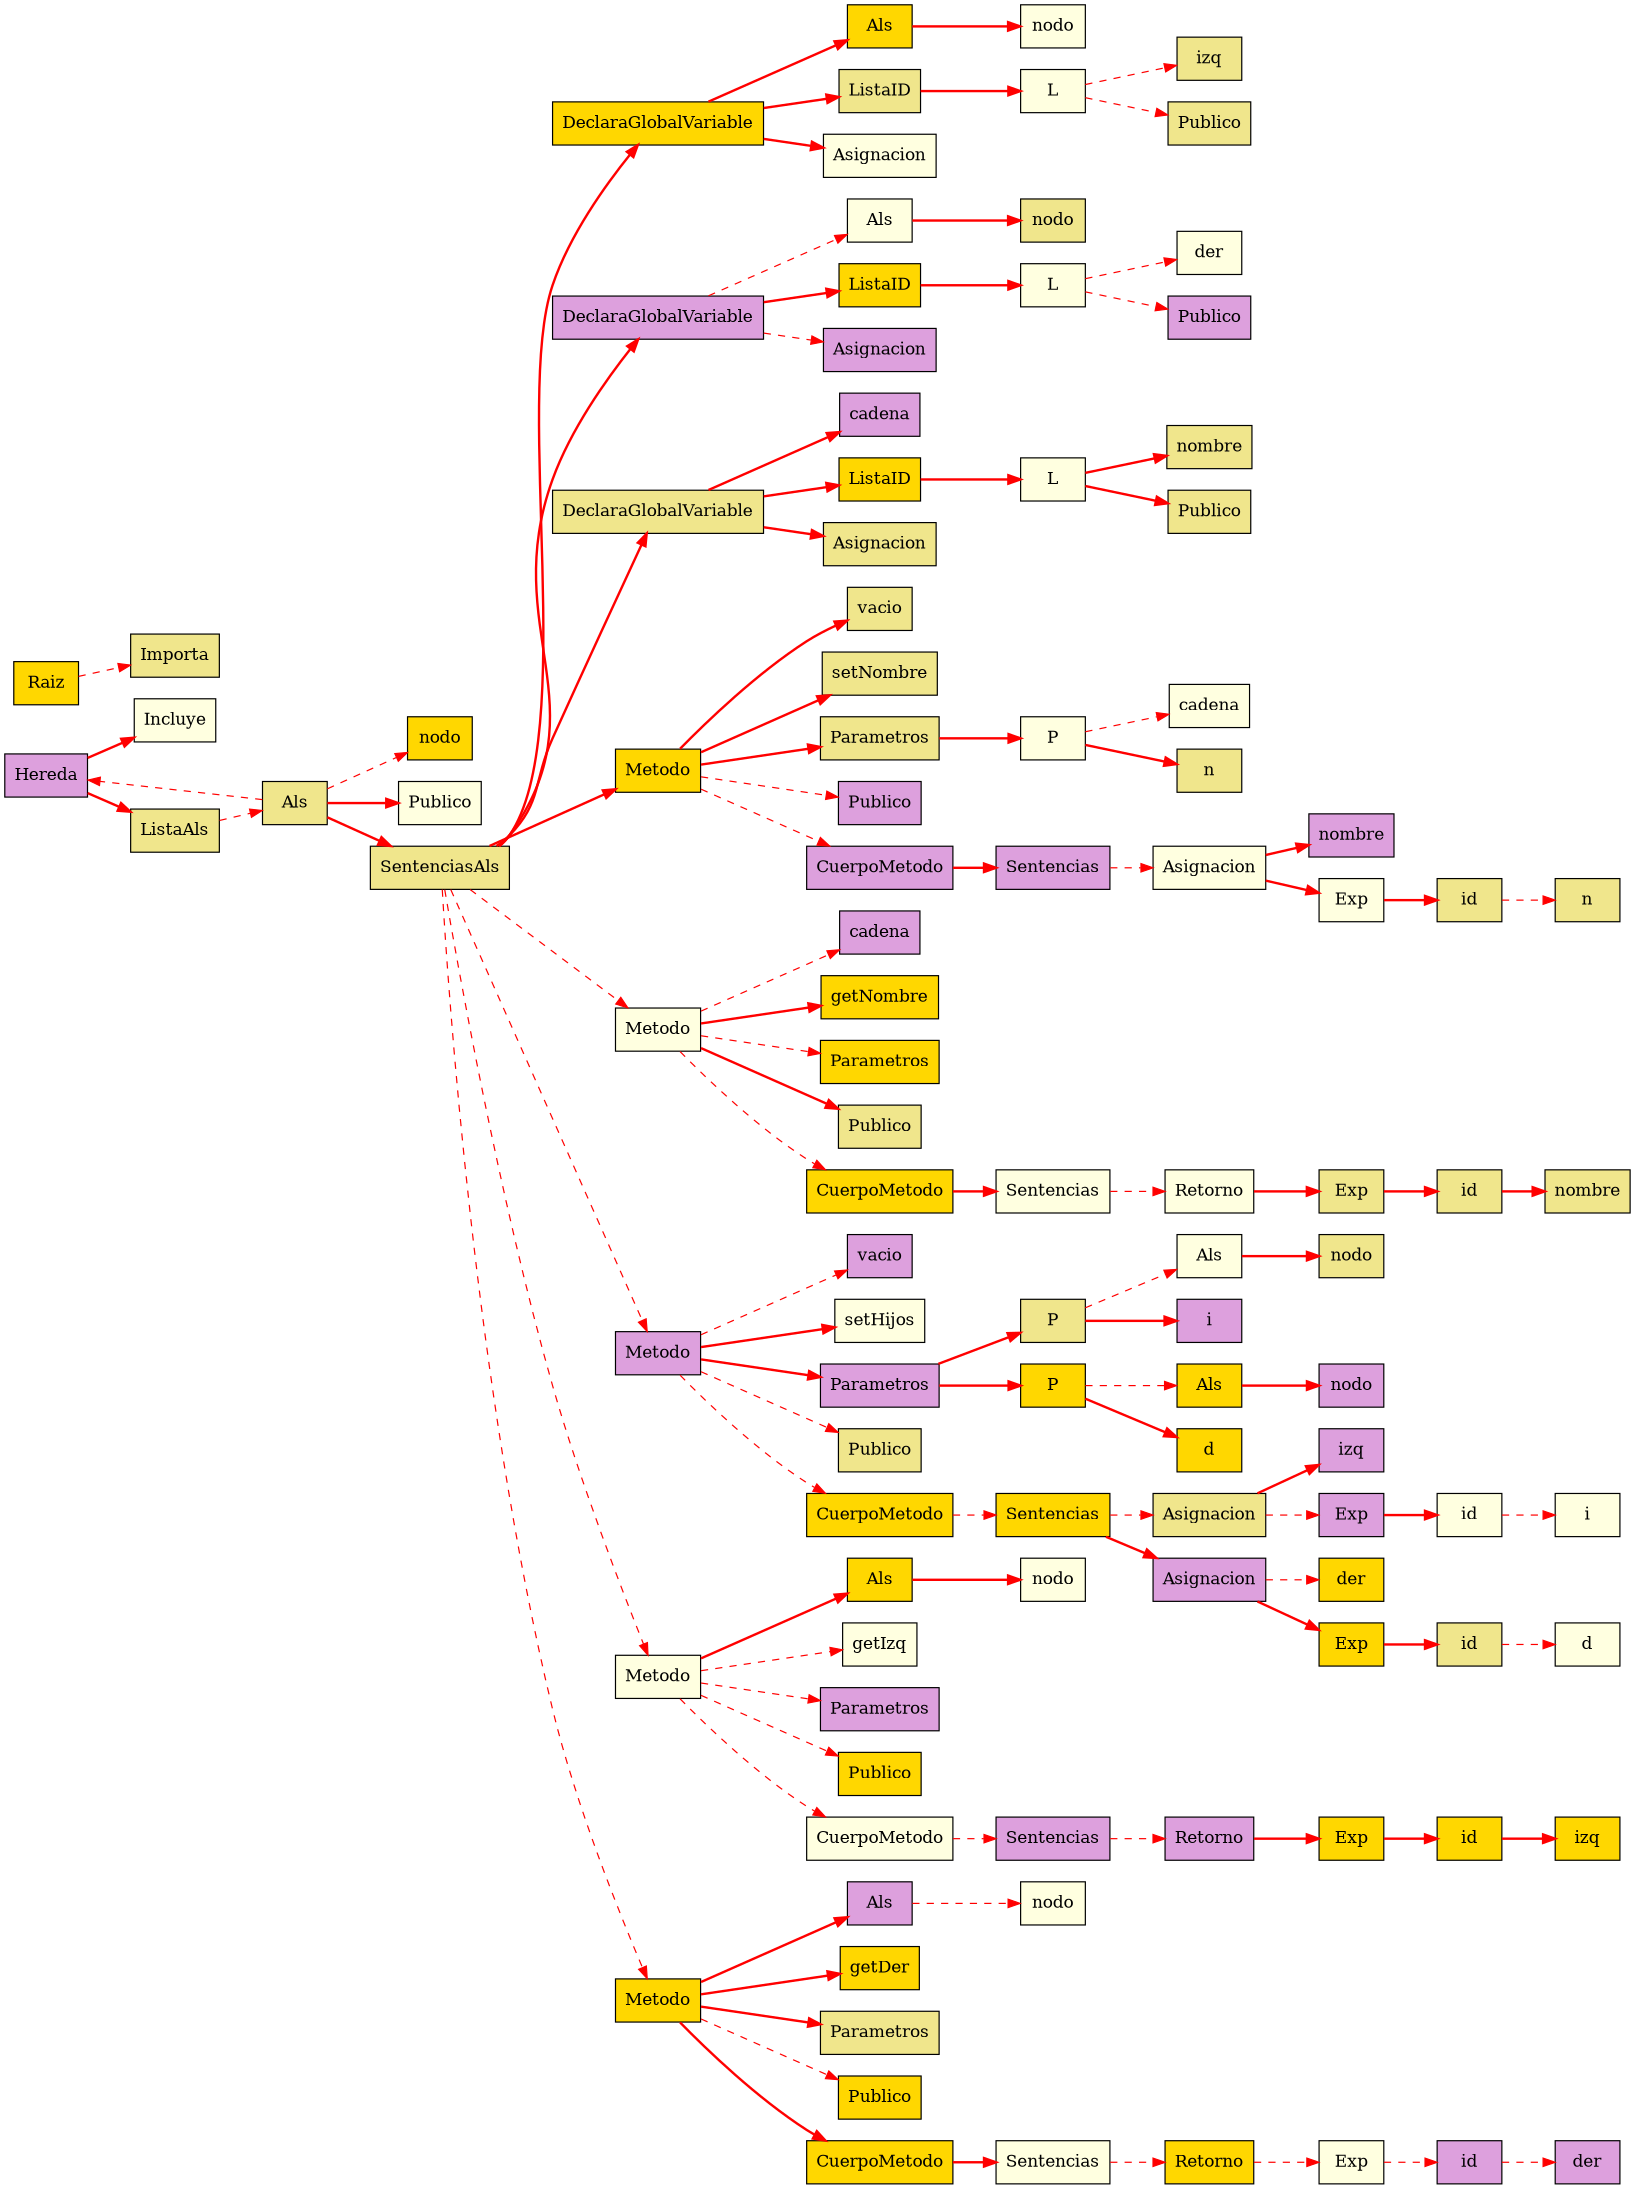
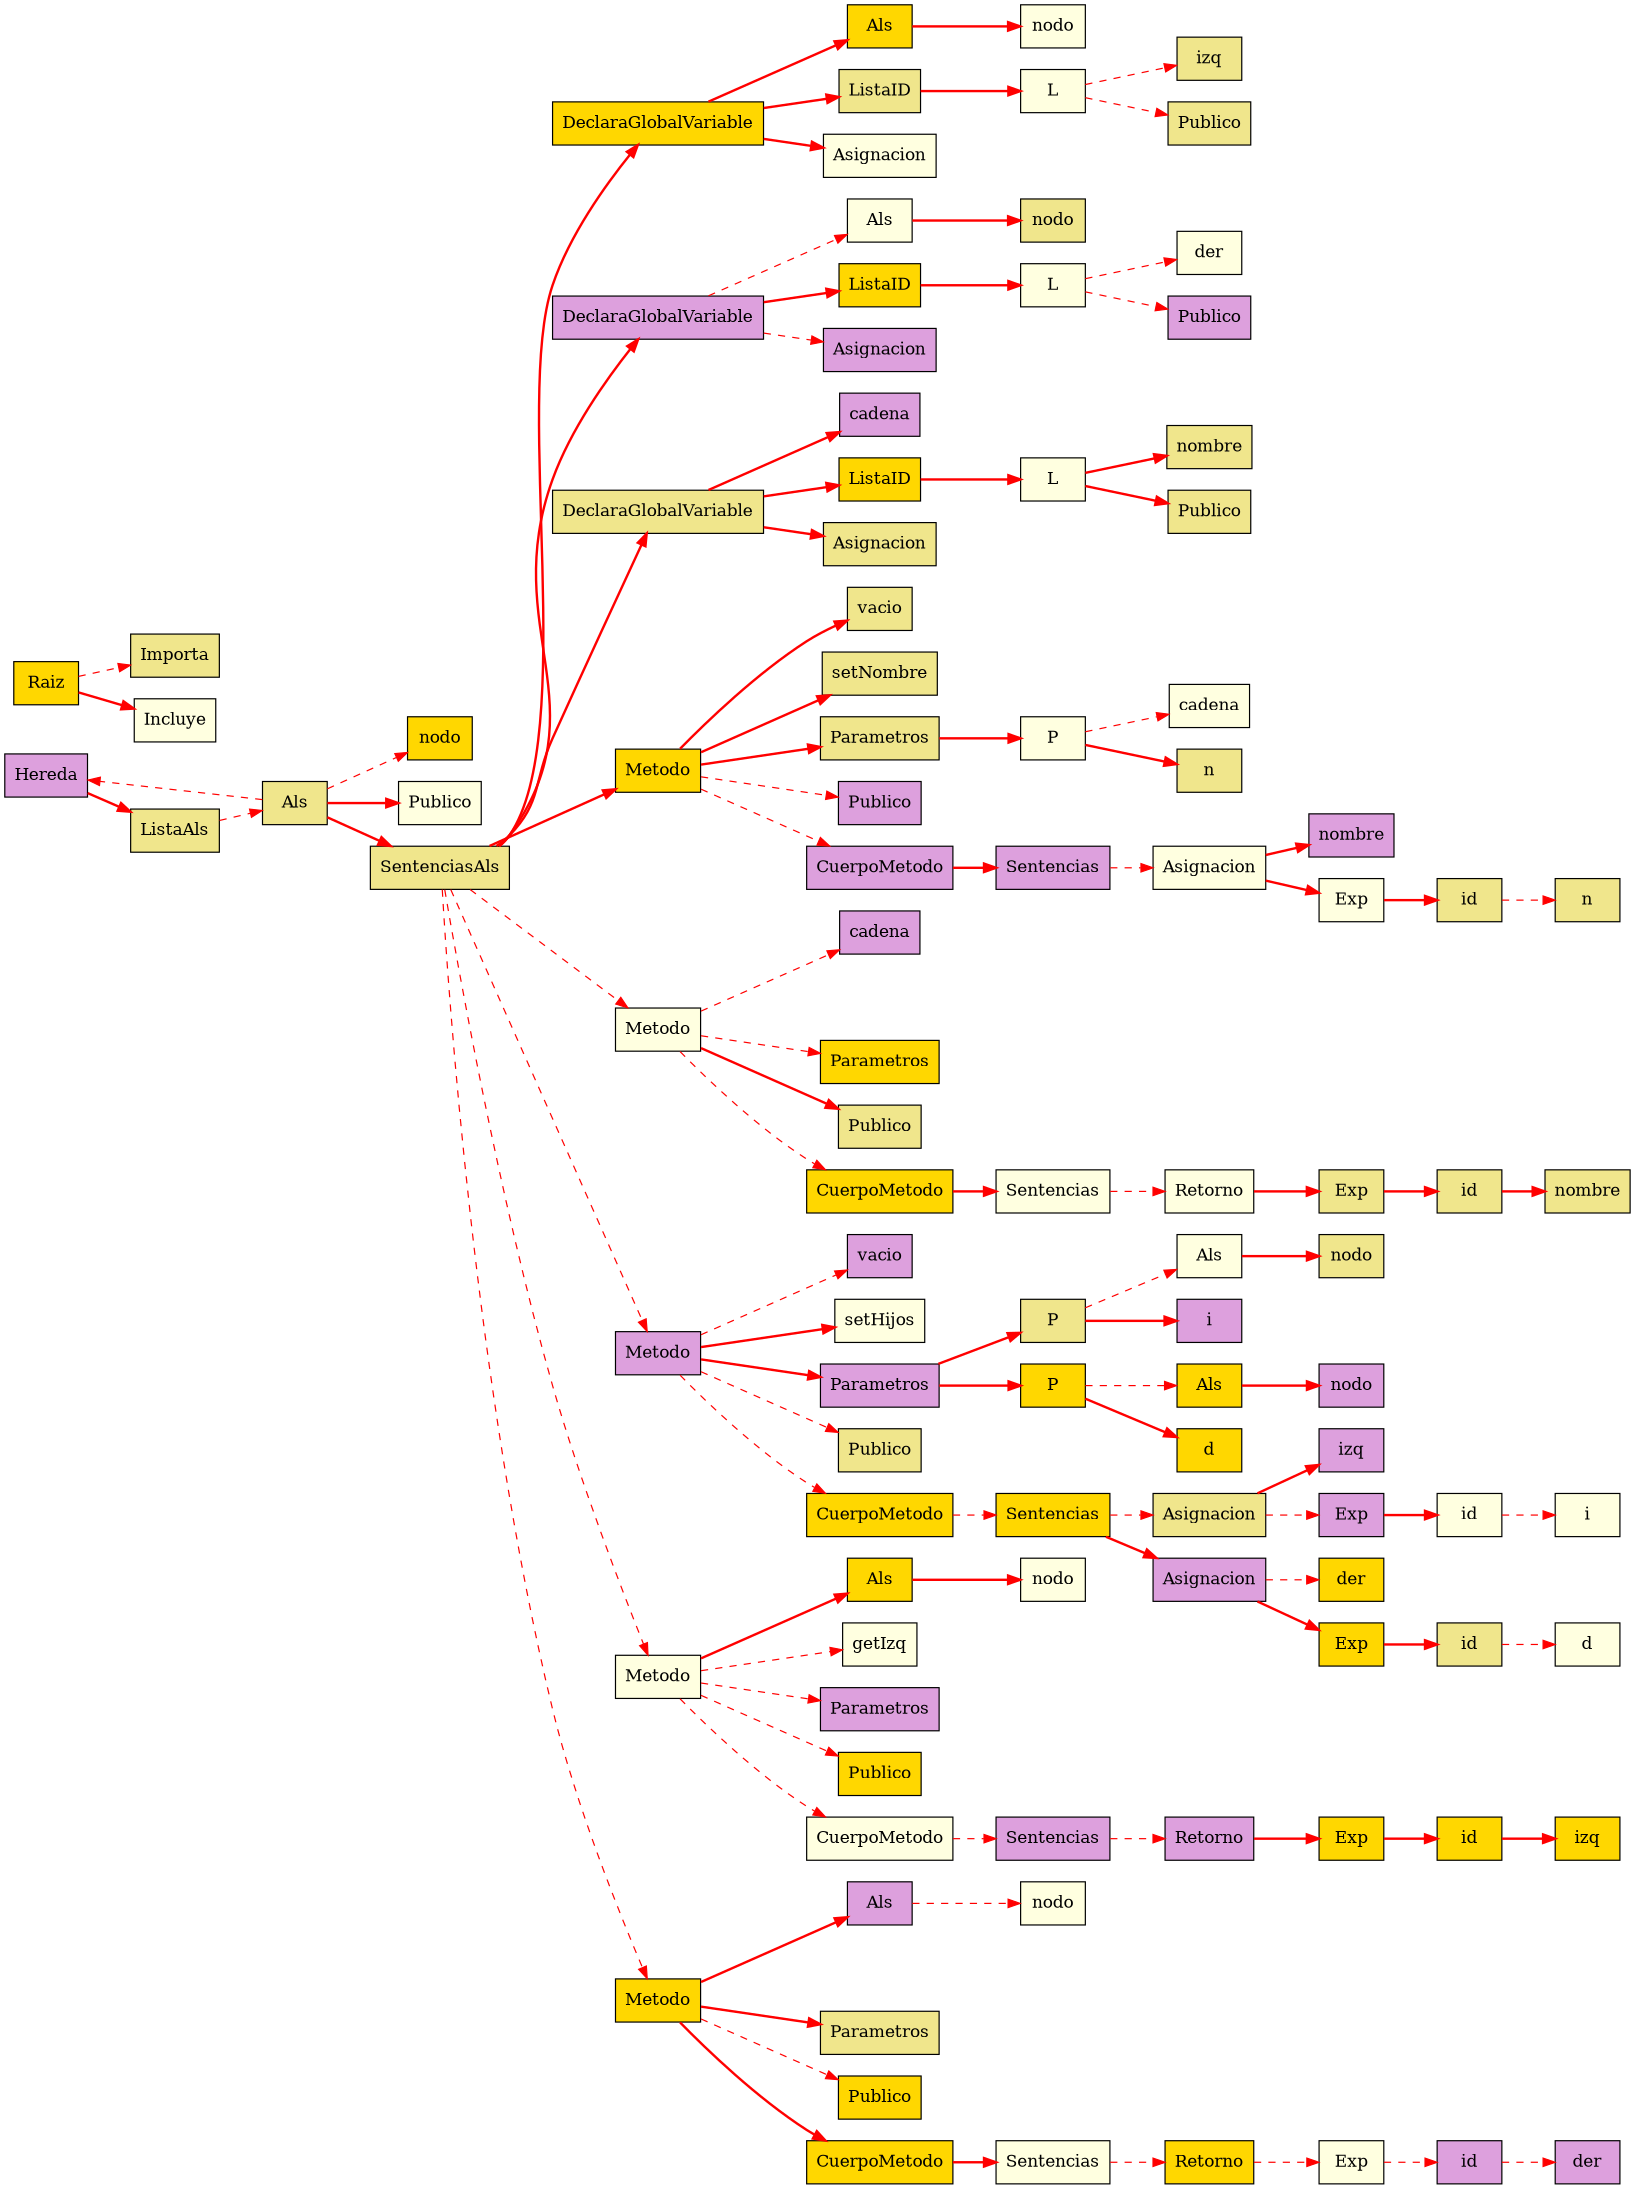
edge "Hereda" -> "Incluye": now "Raiz" -> "Incluye"
node "getNombre": removed
node "getDer": removed
